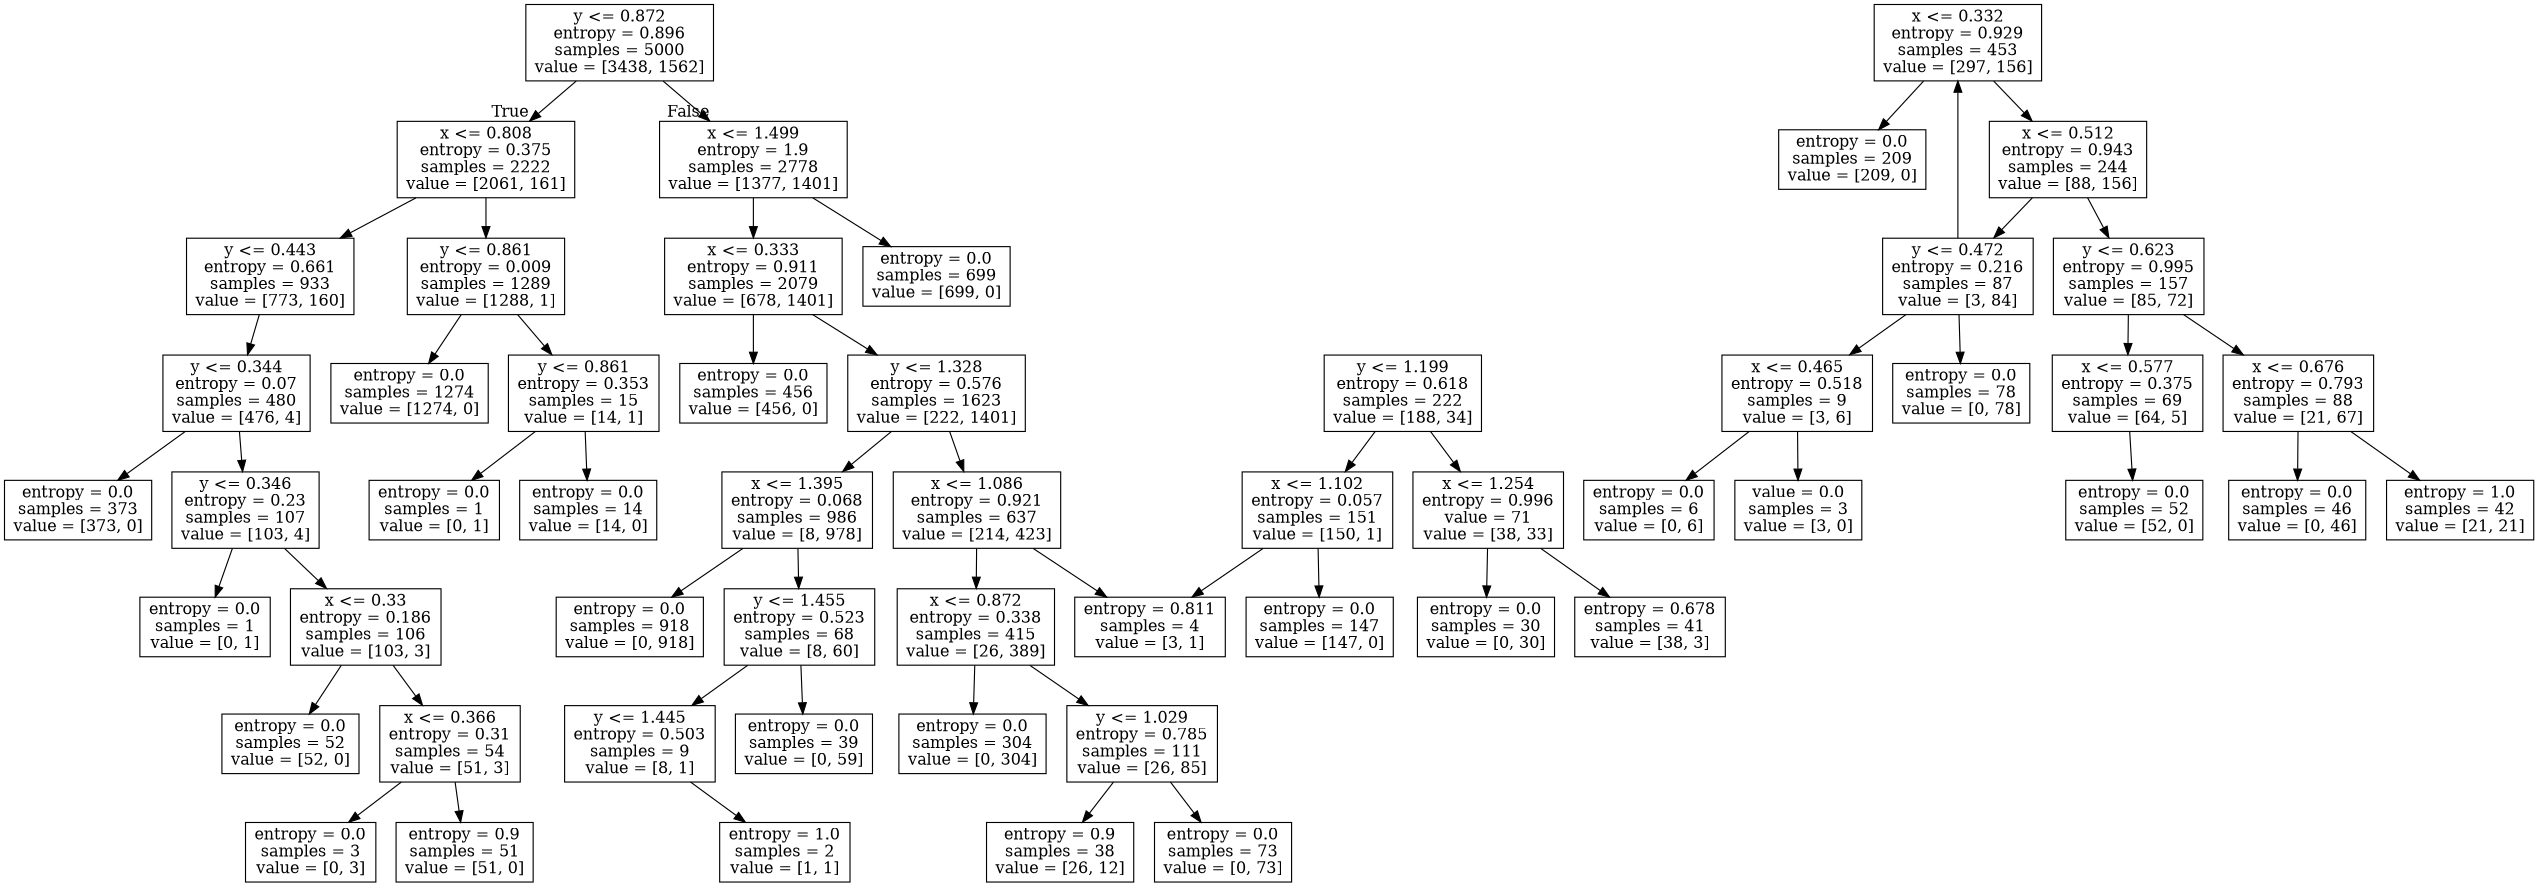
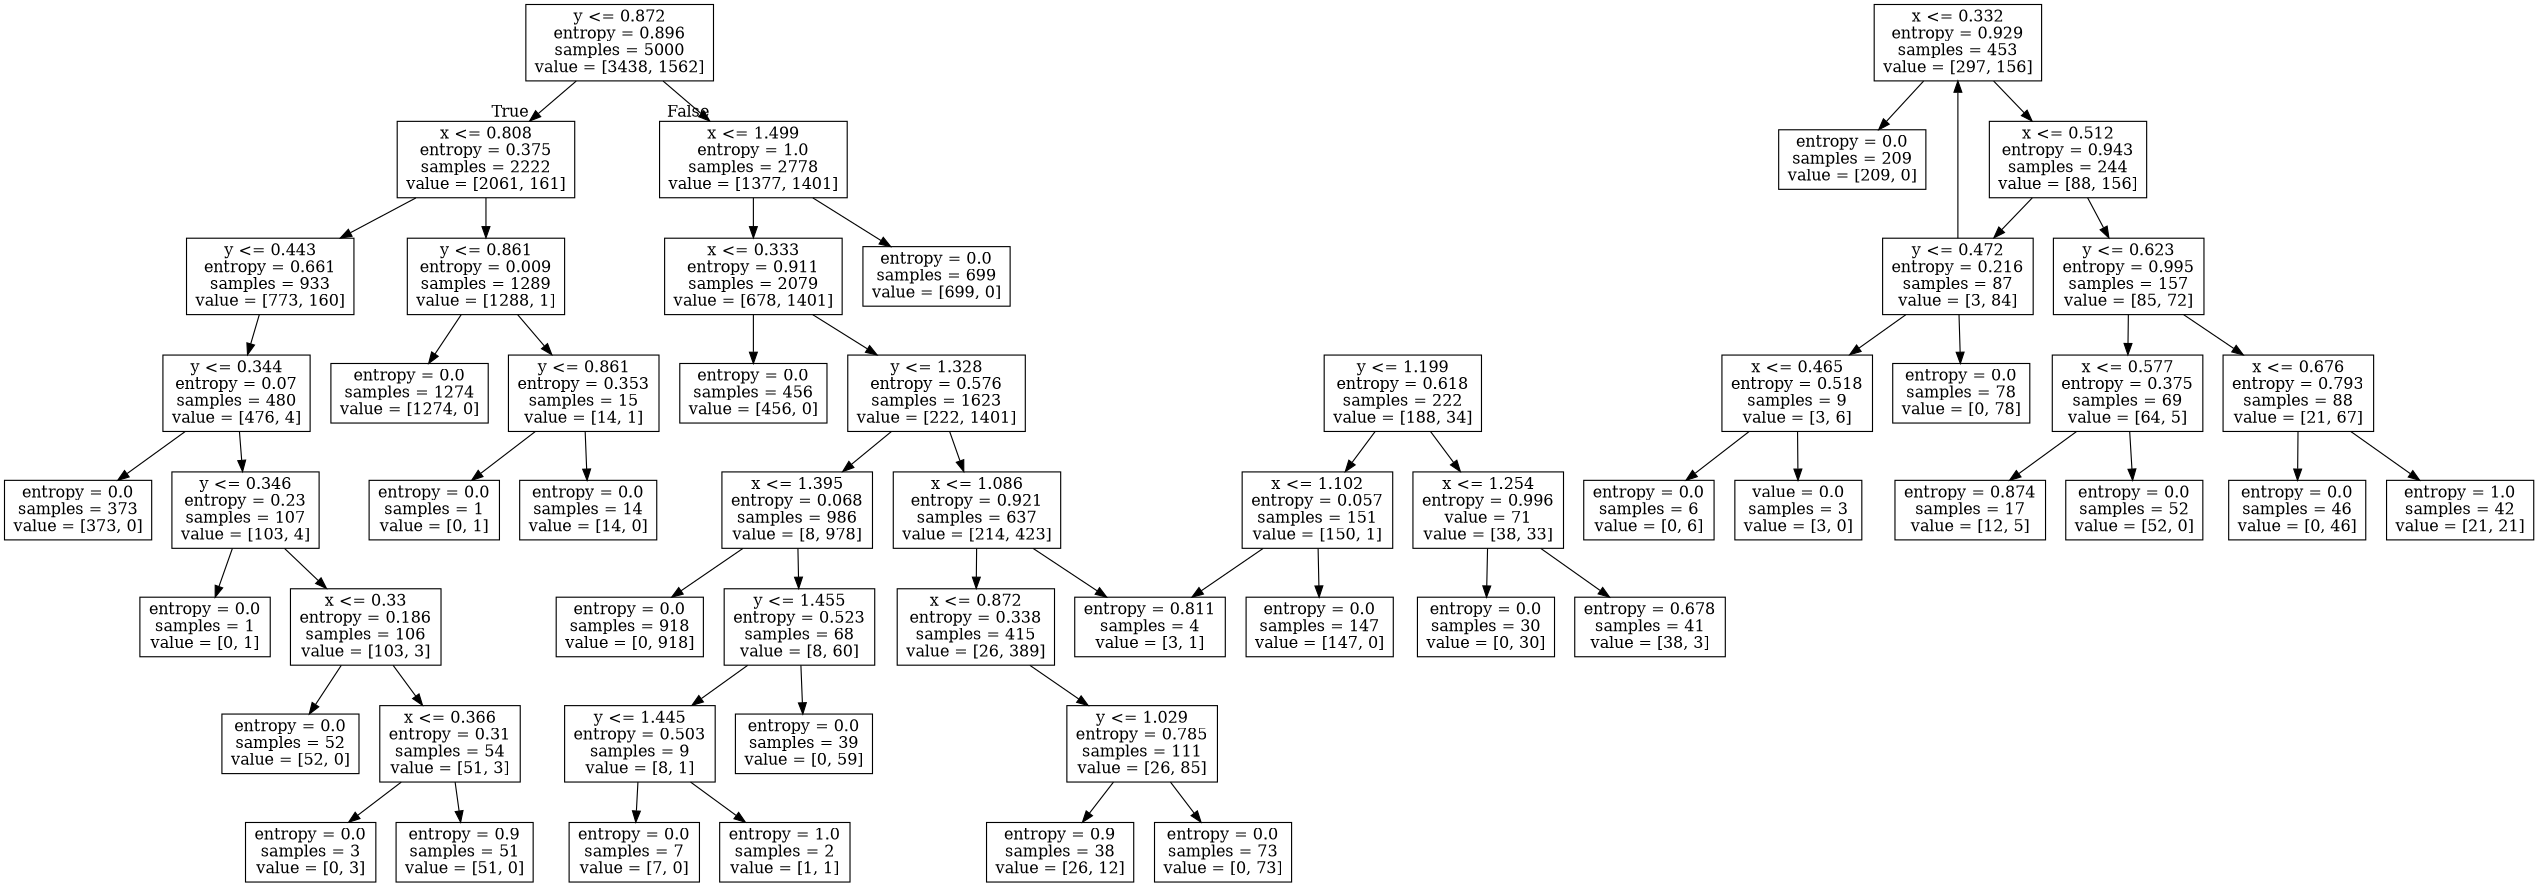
node "x <= 1.499 entropy = 1.9 samples = 2778 value = [1377, 1401]": label "x <= 1.499 entropy = 1.9 samples = 2778 value = [1377, 1401]" -> "x <= 1.499 entropy = 1.0 samples = 2778 value = [1377, 1401]"
node "entropy = 0.874 samples = 17 value = [12, 5]": added
node "entropy = 0.0 samples = 304 value = [0, 304]": removed
node "entropy = 0.0 samples = 7 value = [7, 0]": added
